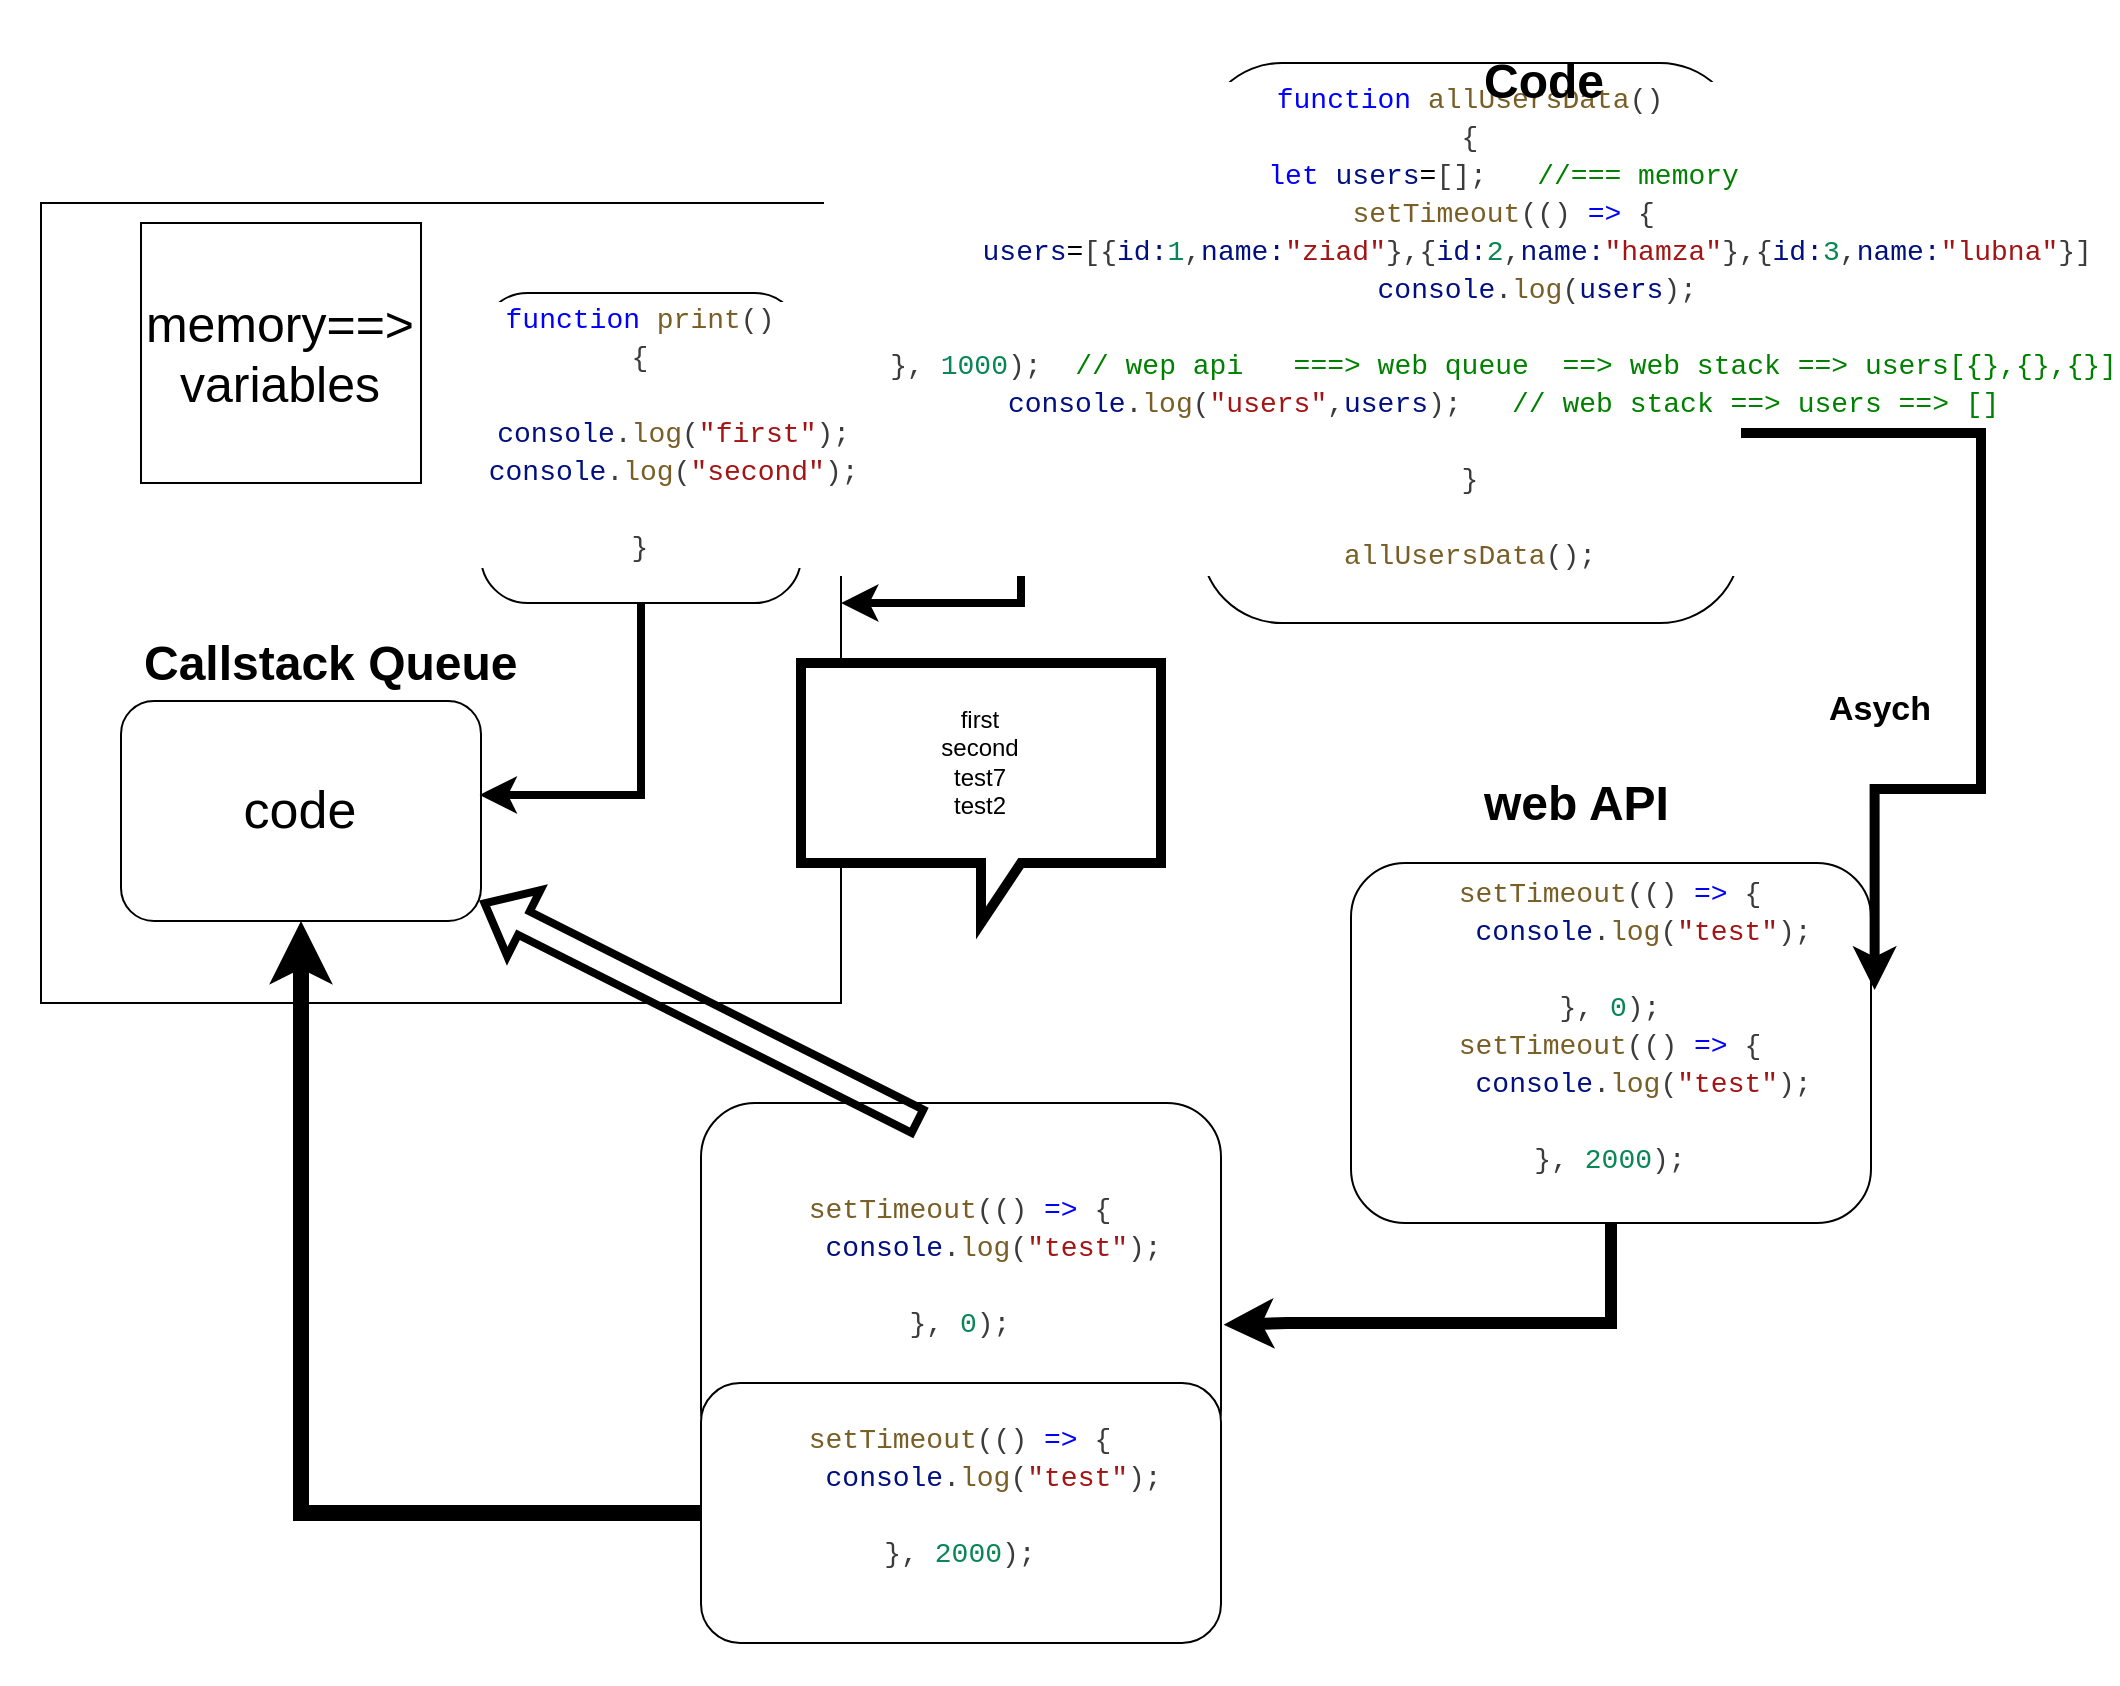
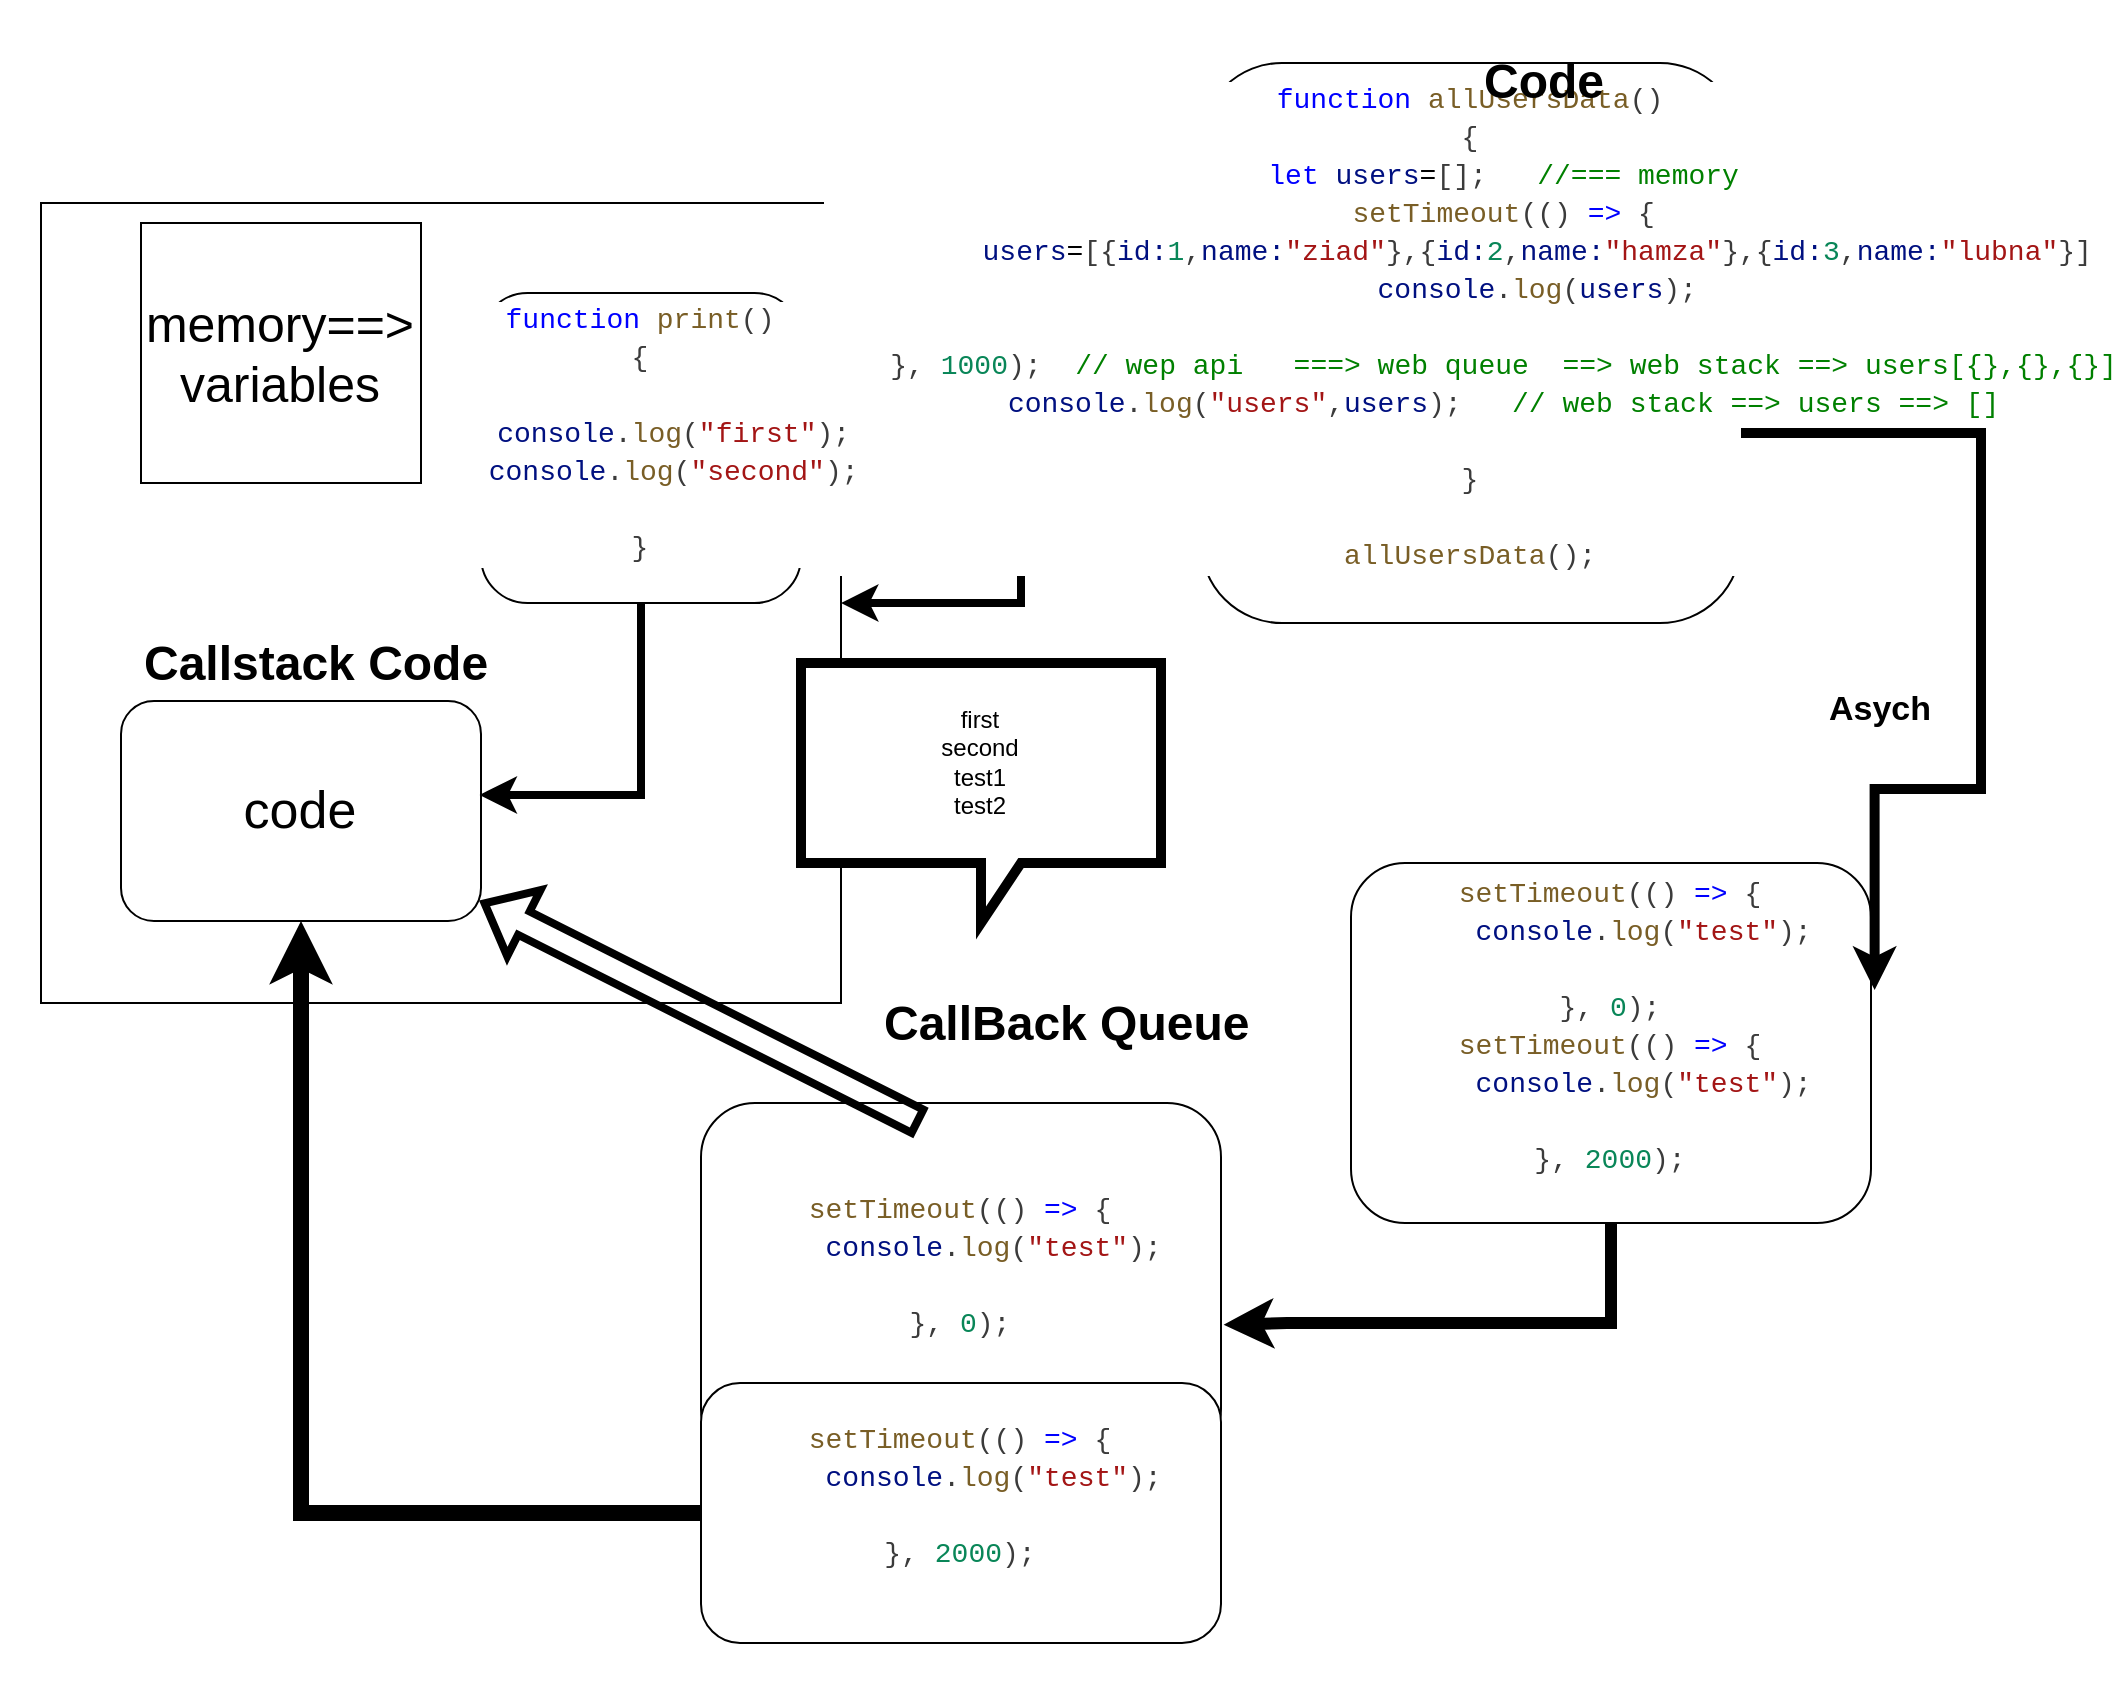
node "Callstack Queue": label "Callstack Queue" -> "Callstack Code"
node "first second test7 test2": label "first second test7 test2" -> "first second test1 test2"
node "web API": removed
node "CallBack Queue": added
